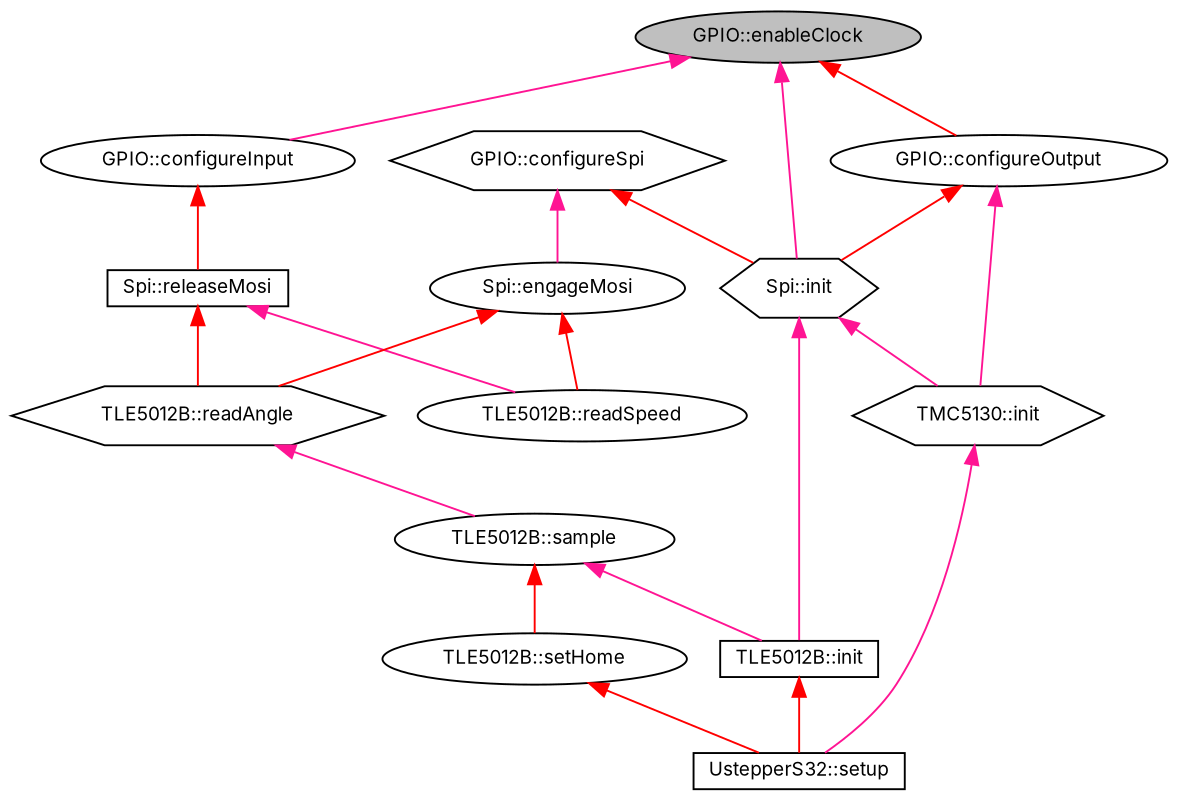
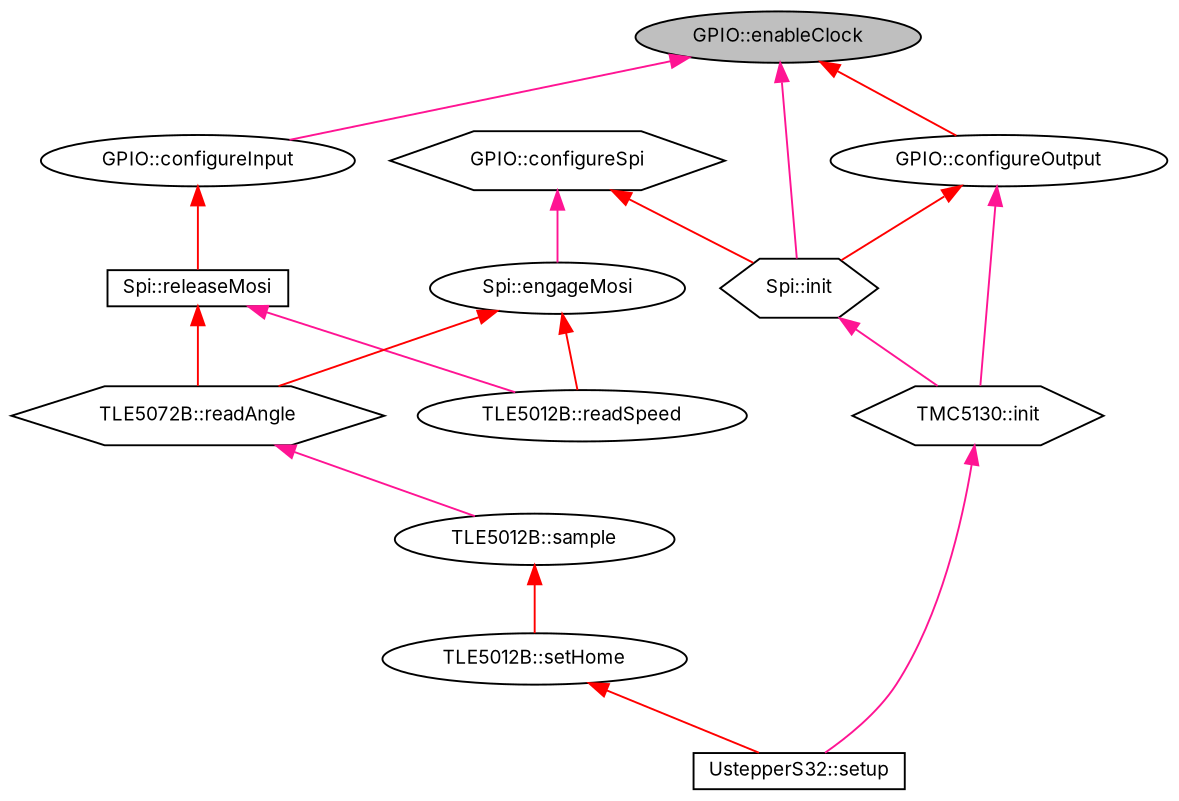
node "TLE5012B::readAngle": label "TLE5012B::readAngle" -> "TLE5072B::readAngle"
node "TLE5012B::init": removed
